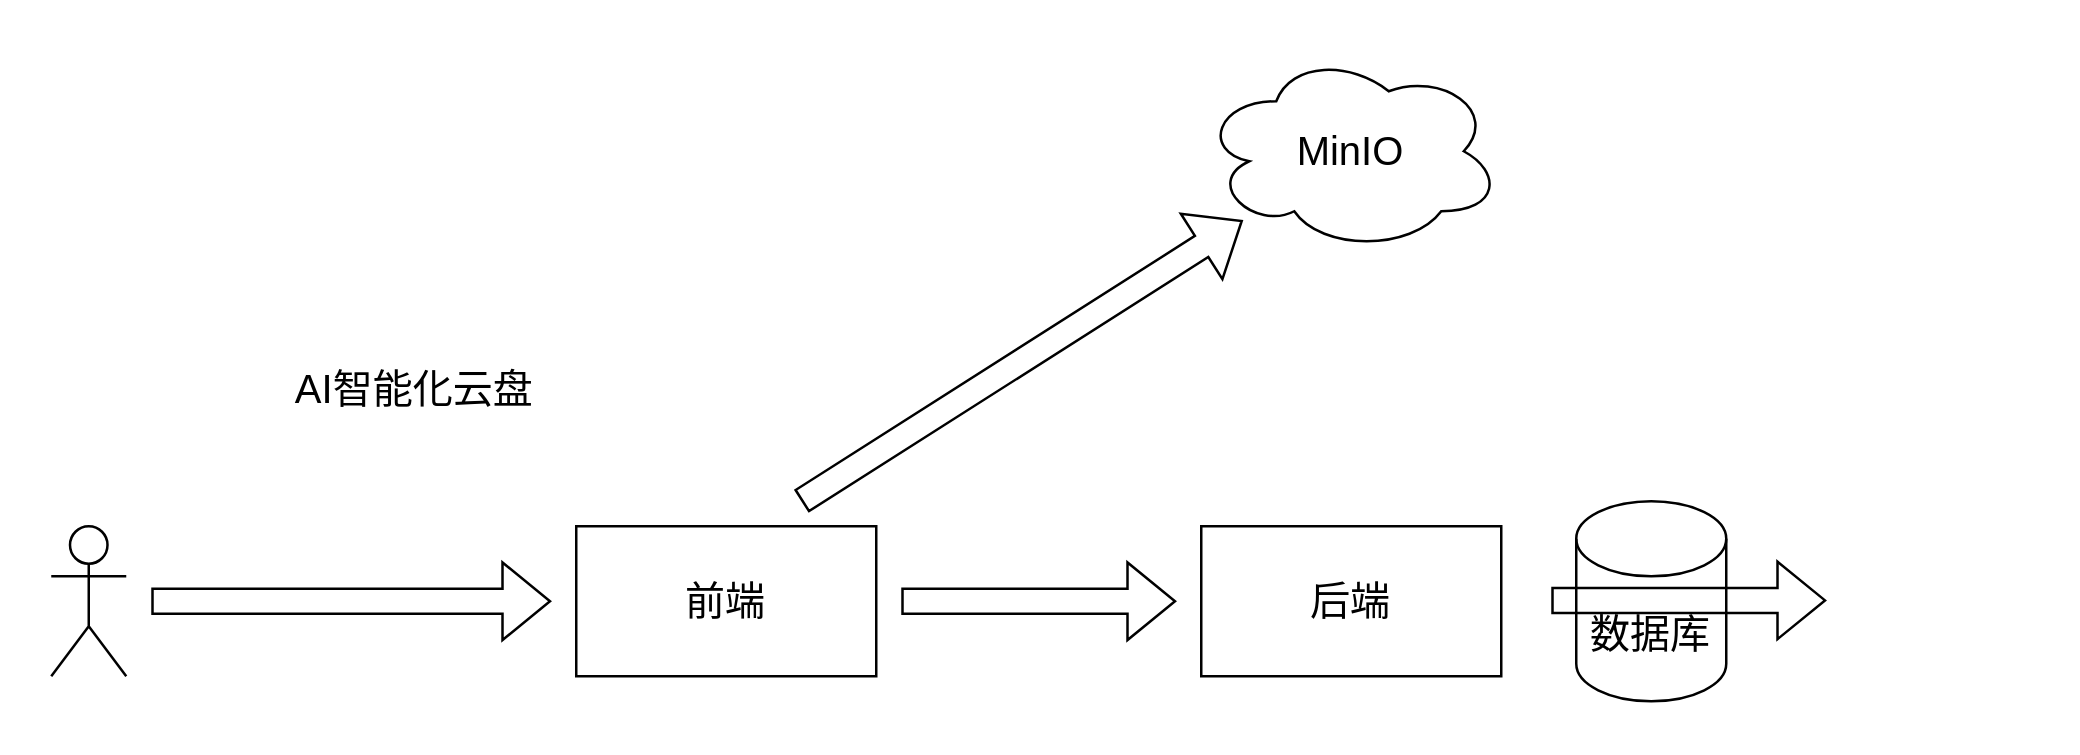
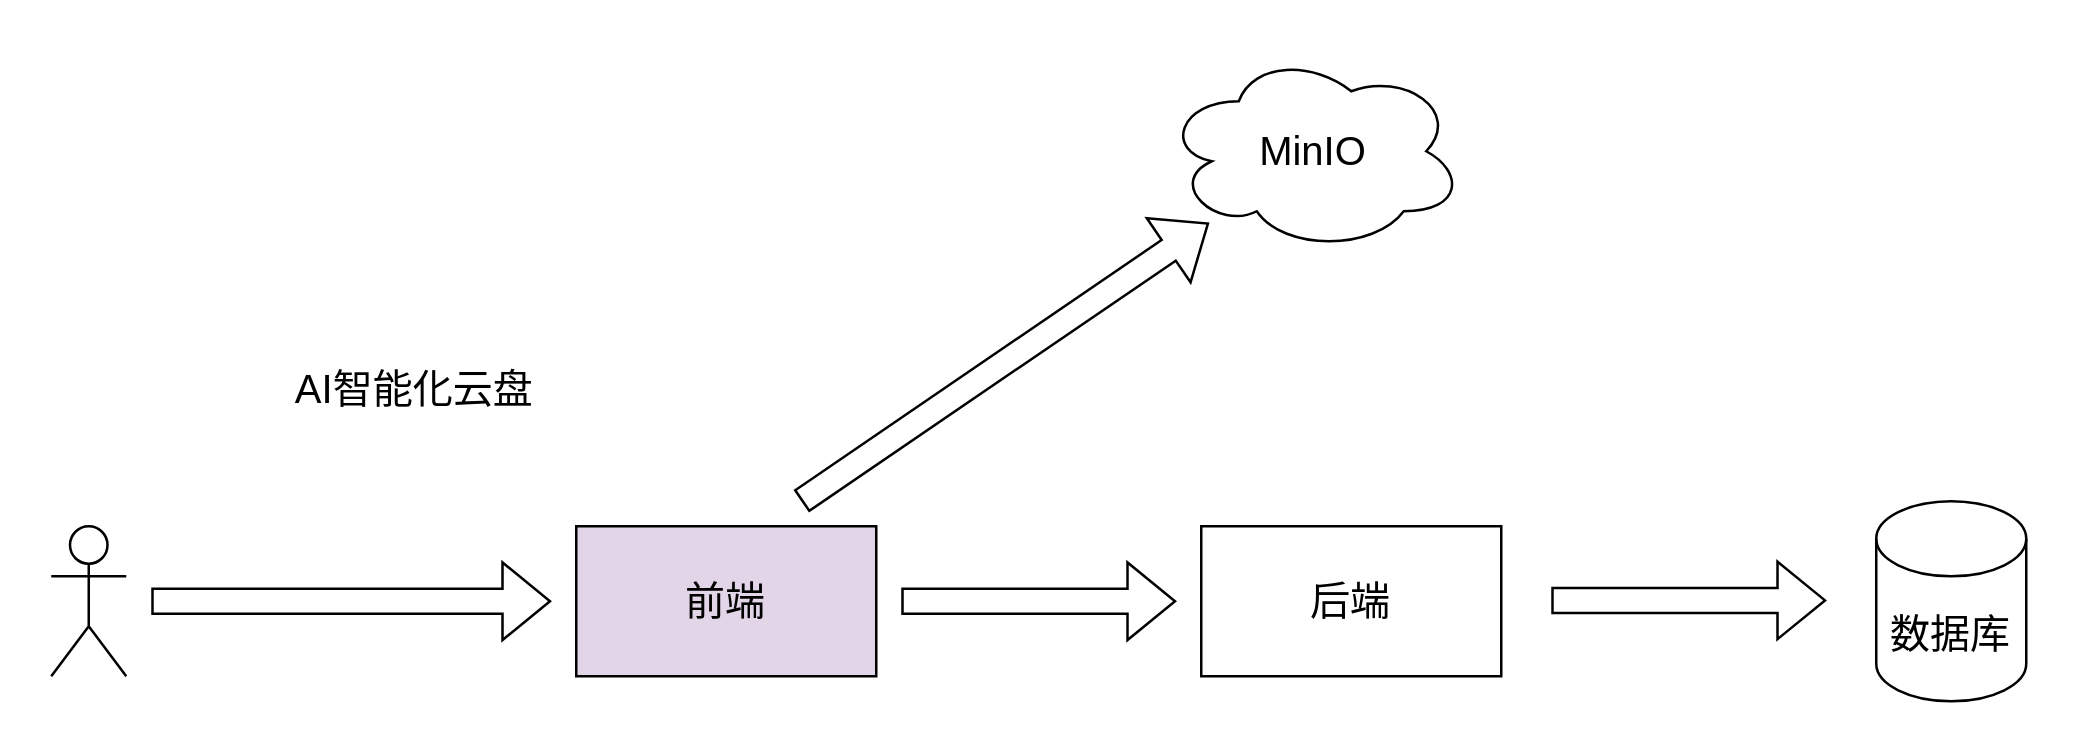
node "MinIO": moved (1351, 151) -> (1314, 151)
node "前端": fillcolor #ffffff -> #e1d5e7
node "数据库": moved (1651, 601) -> (1951, 601)
